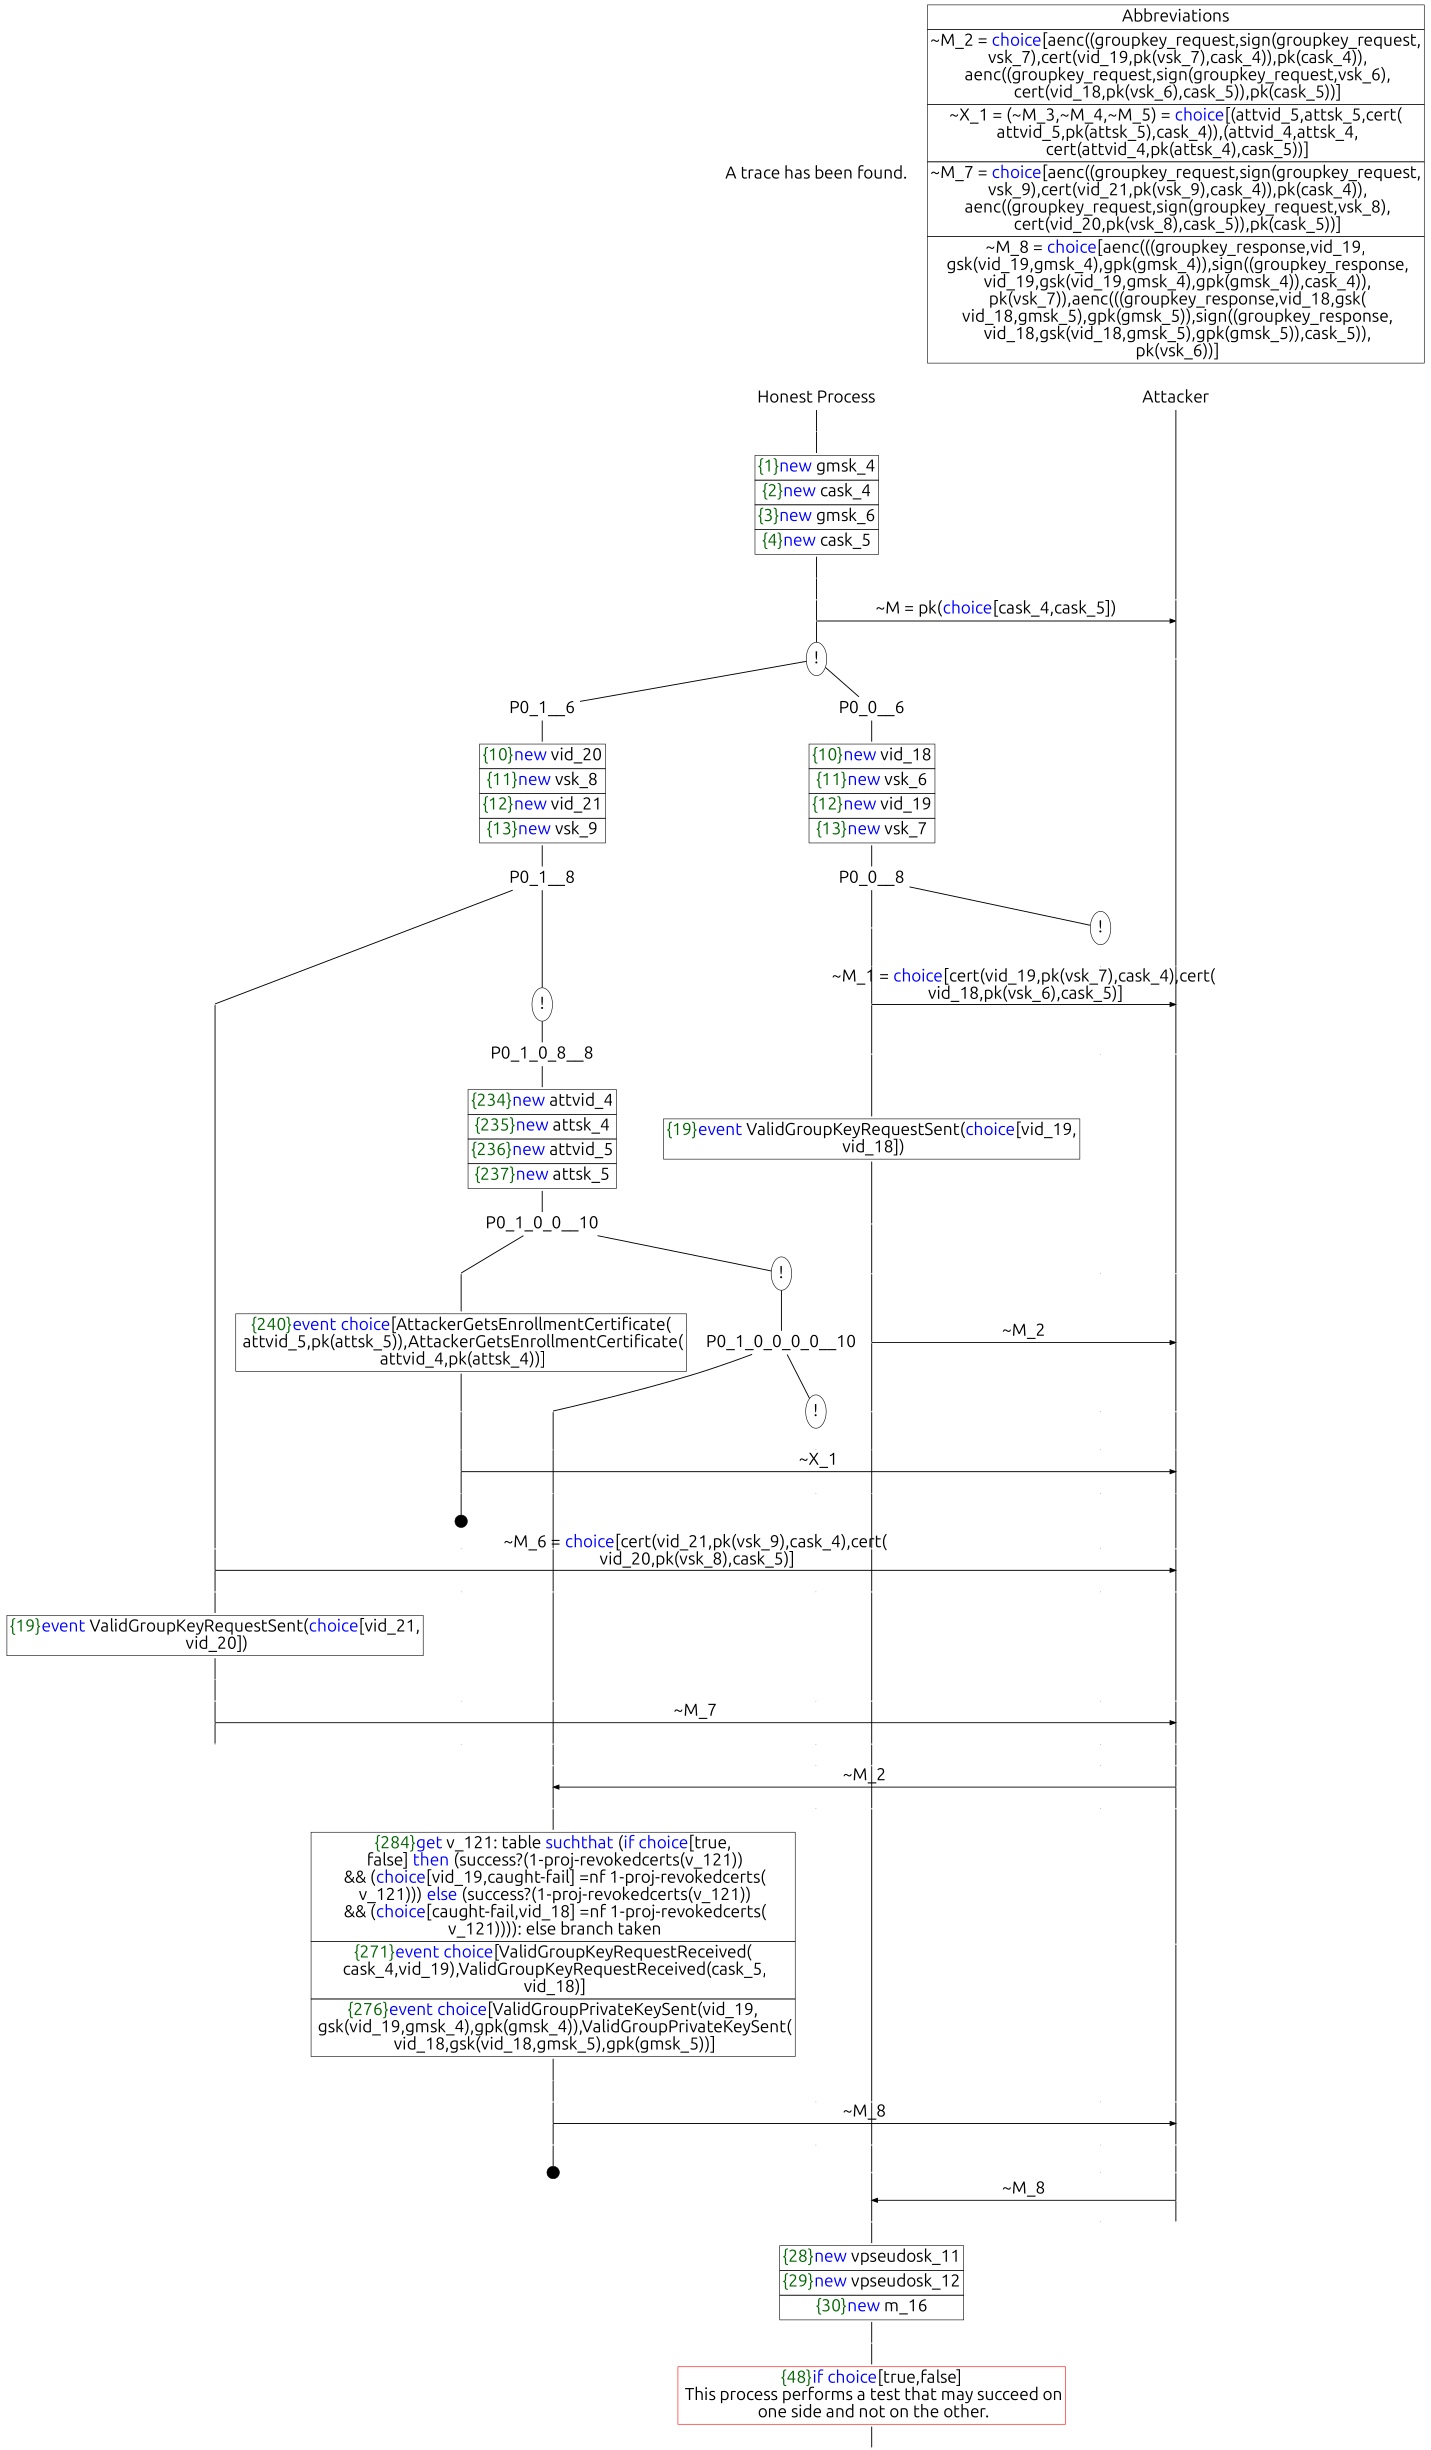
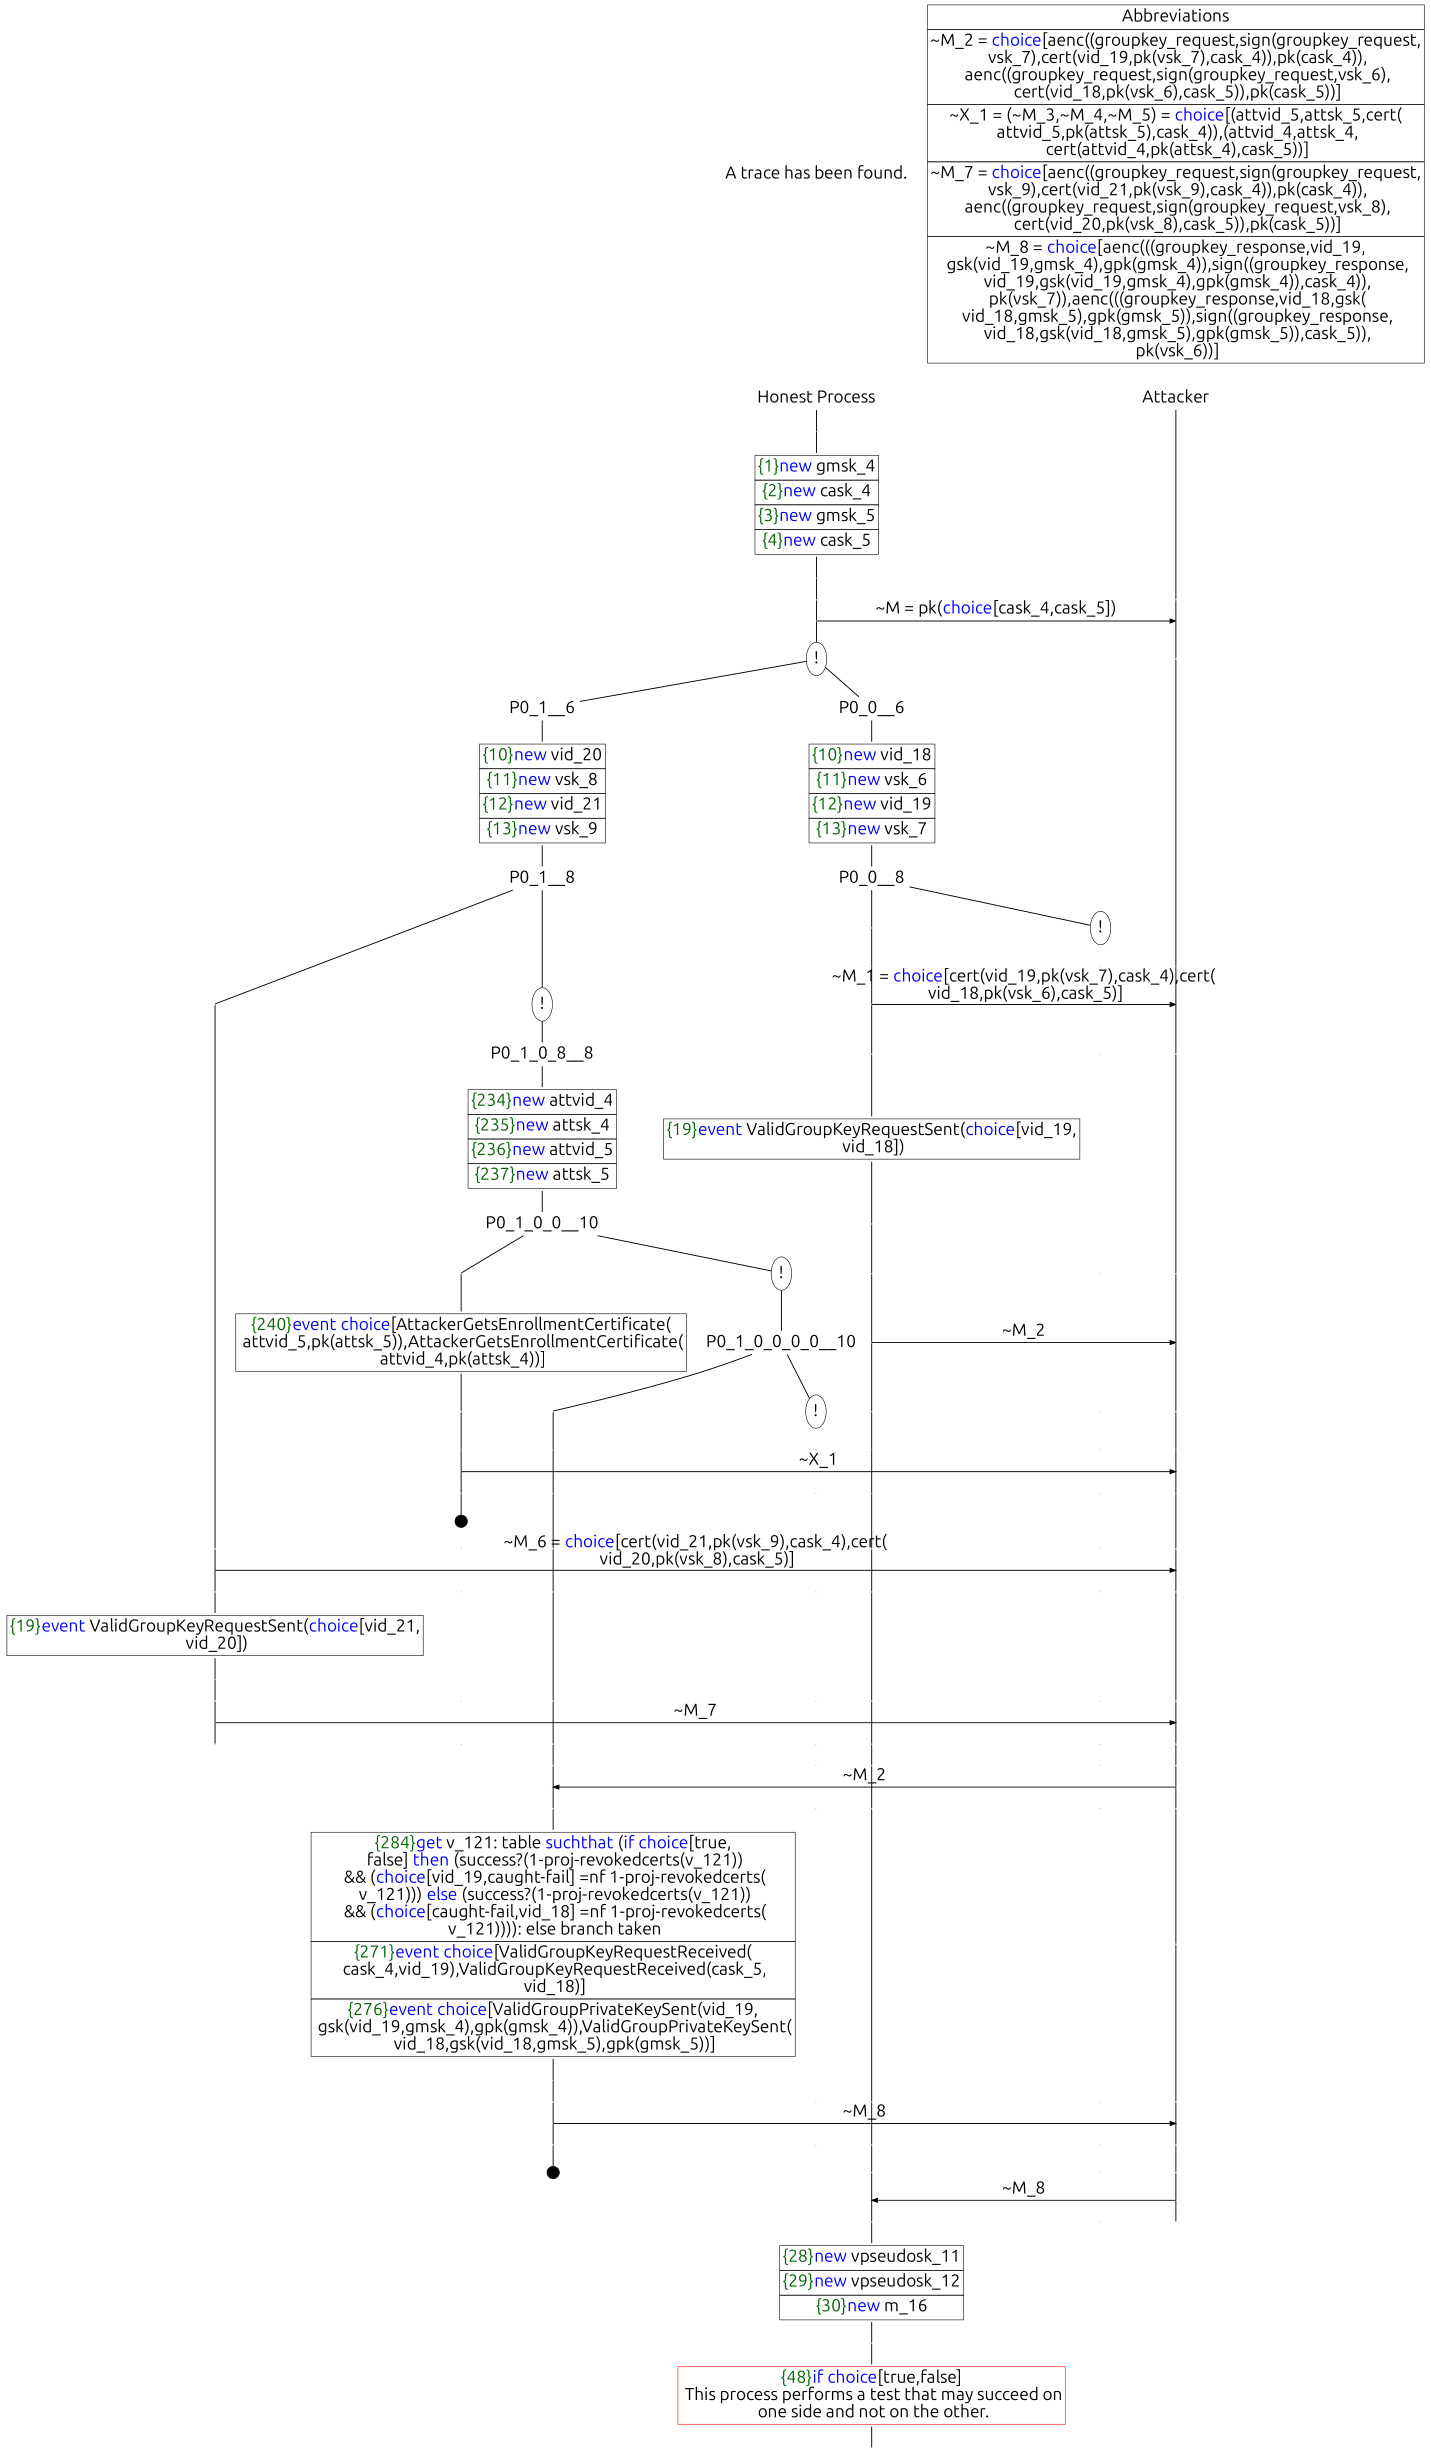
node "{1}": text "gmsk_6" -> "gmsk_5"
